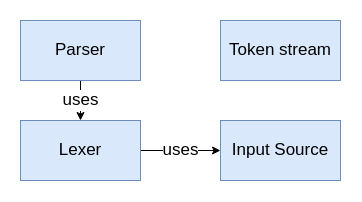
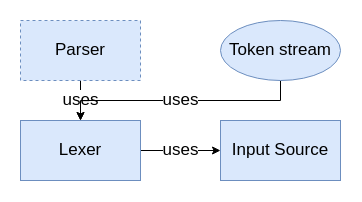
node "Parser": style solid -> dashed
node "Token stream": shape rectangle -> ellipse
edge "Token stream" -> "Lexer": added, label "uses"
